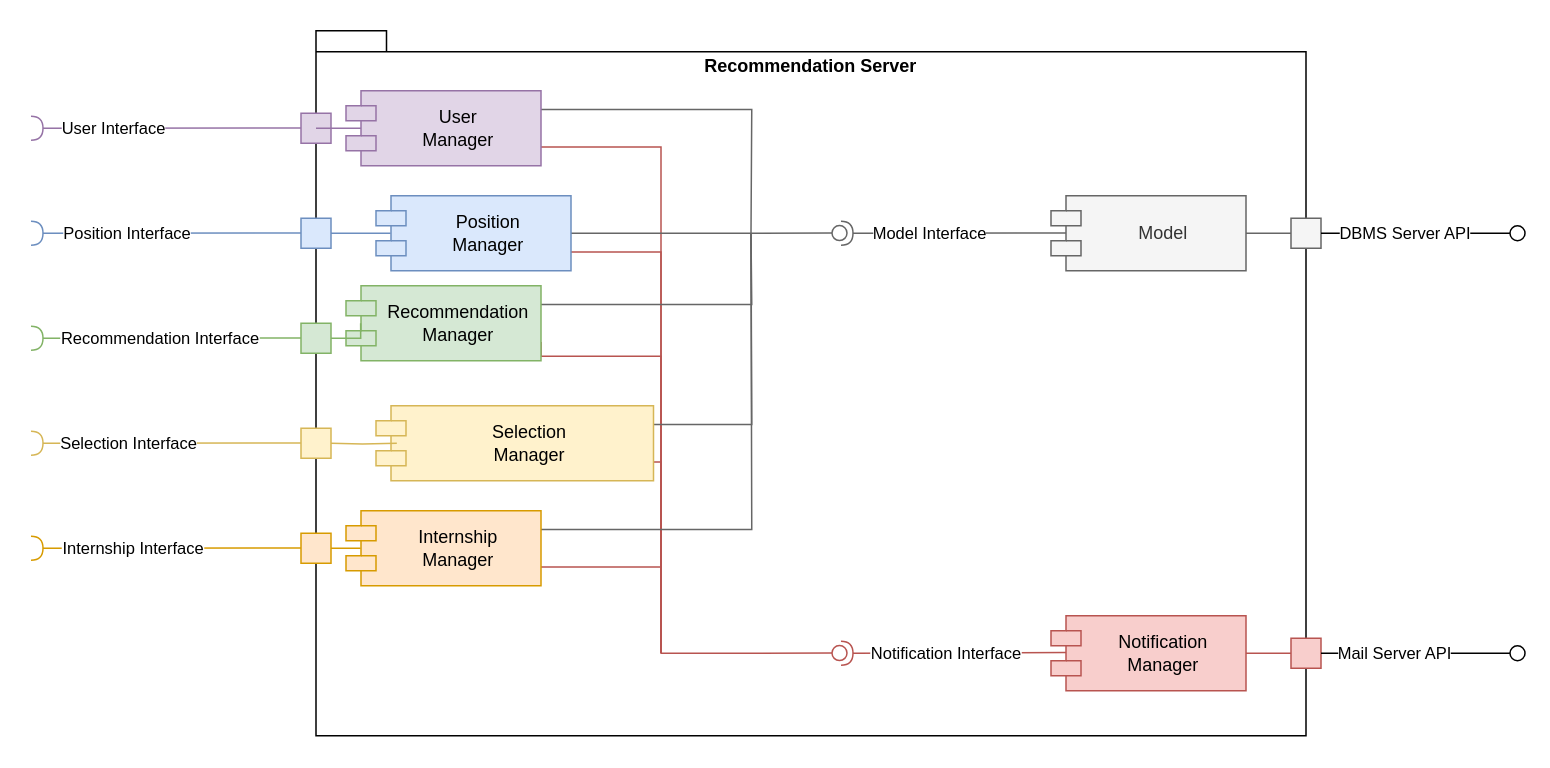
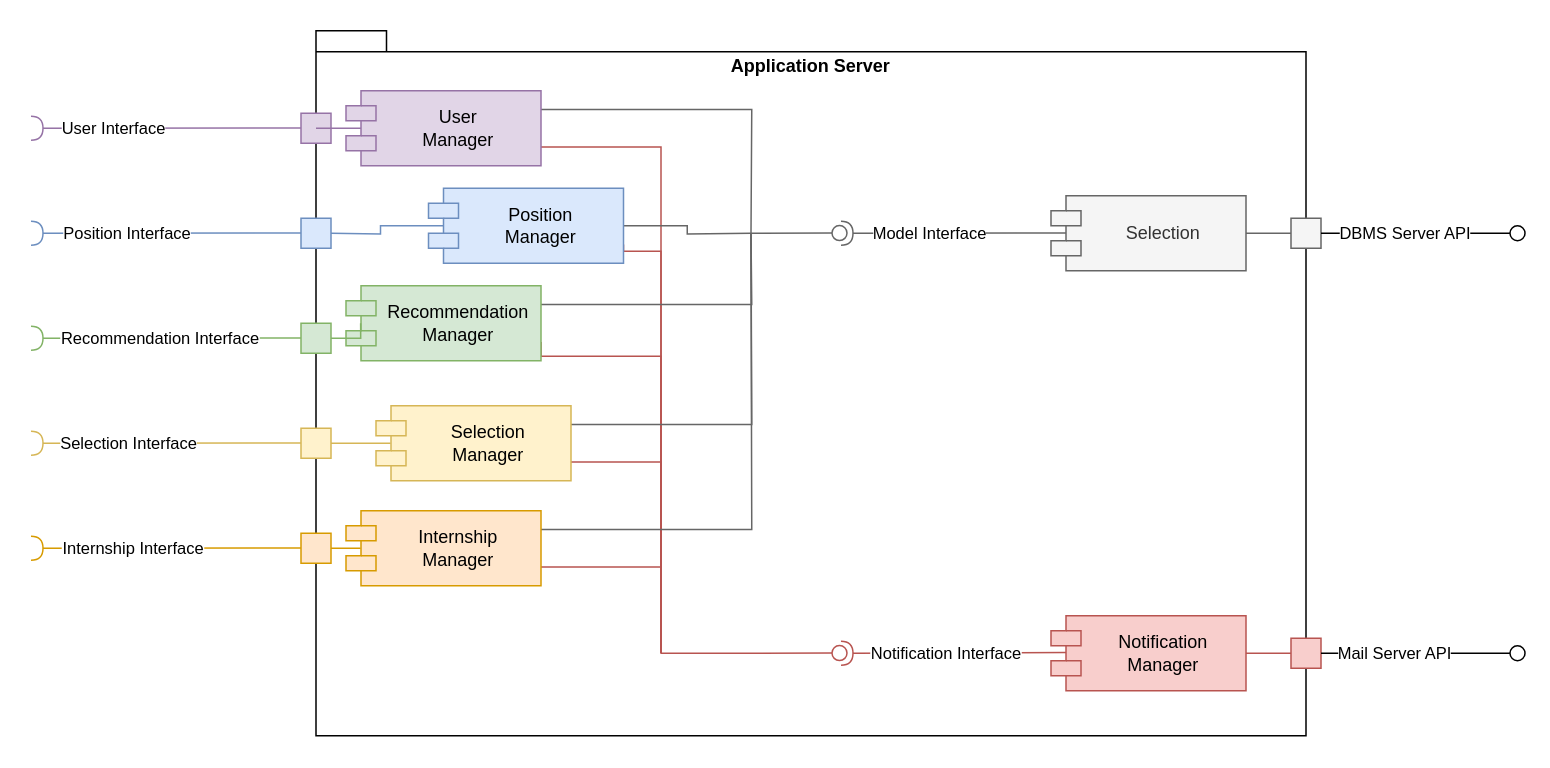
node "Recommendation Server": label "Recommendation Server" -> "Application Server"
node "Position Manager": moved (473, 233) -> (526, 226)
node "Model": label "Model" -> "Selection"
node "Selection Manager": size 278x75 -> 195x75
